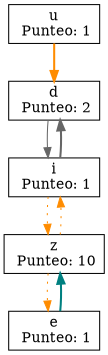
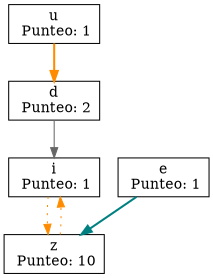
edge "i Punteo: 1" -> "d Punteo: 2": removed
edge "z Punteo: 10" -> "e Punteo: 1": removed
